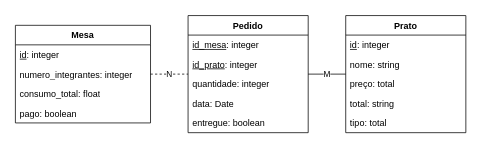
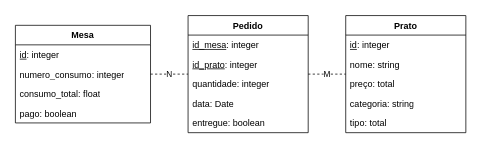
edge "Pedido" -- "Prato": style solid -> dashed
node "numero_integrantes: integer": label "numero_integrantes: integer" -> "numero_consumo: integer"
node "total: string": label "total: string" -> "categoria: string"
